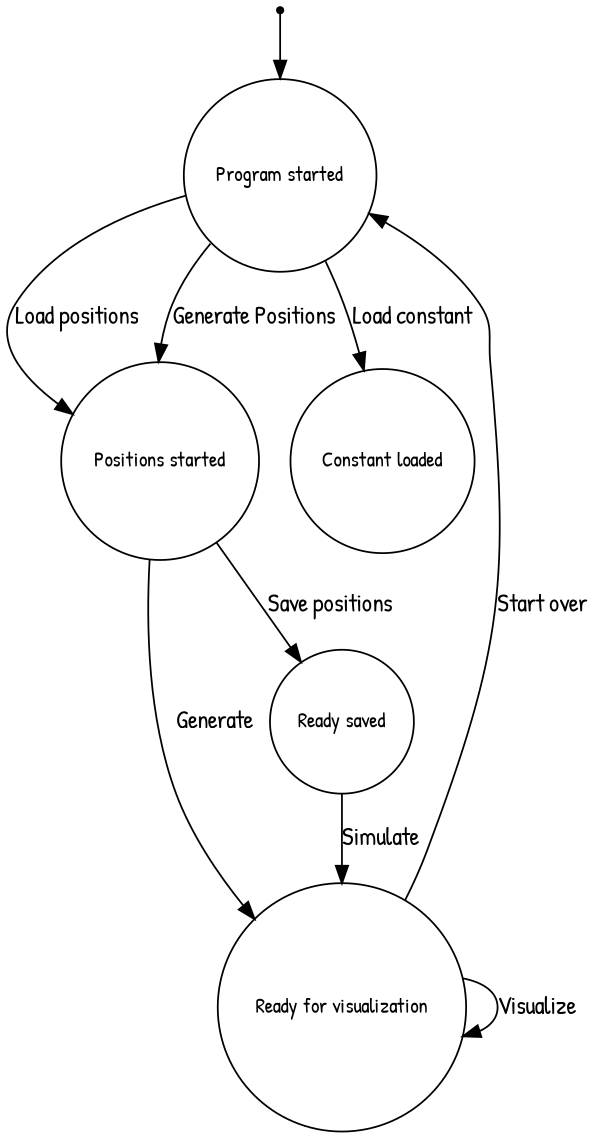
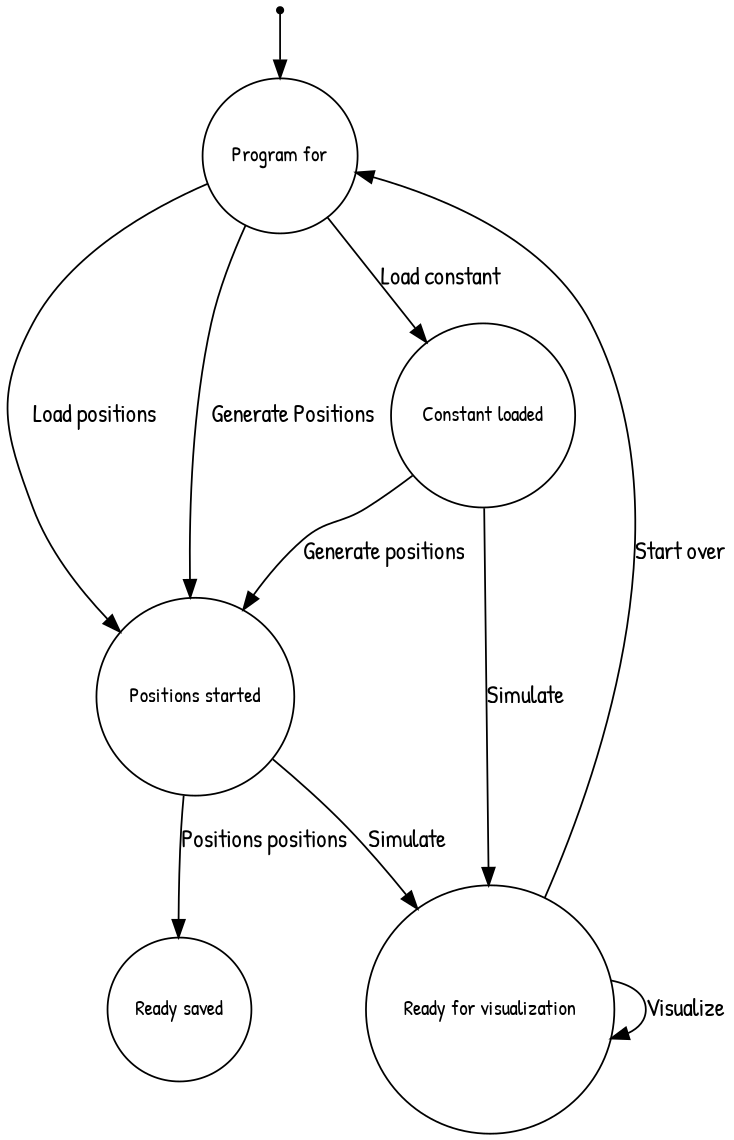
node "Program started": label "Program started" -> "Program for"
edge "Constant loaded" -> "Positions started": added, label "Generate positions"
edge "Positions started" -> "Ready saved": label "Save positions" -> "Positions positions"
edge "Positions started" -> "Ready for visualization": label "Generate" -> "Simulate"
edge "Ready saved" -> "Ready for visualization": now "Constant loaded" -> "Ready for visualization"
